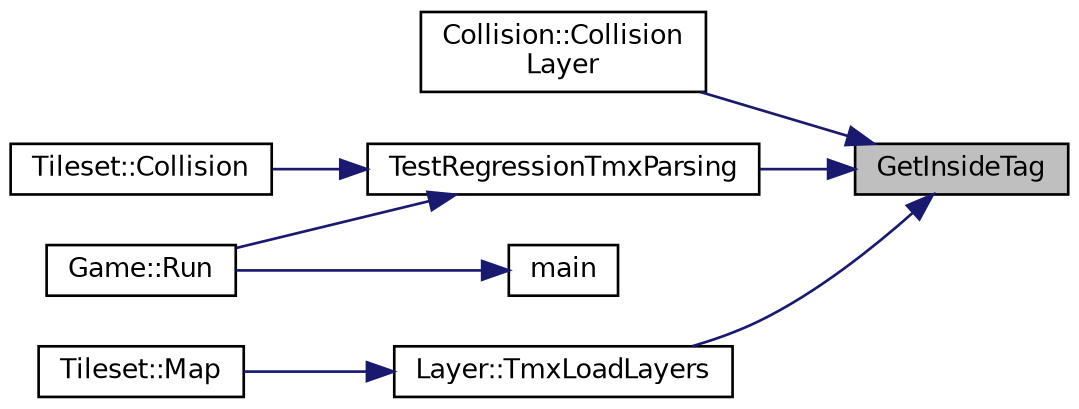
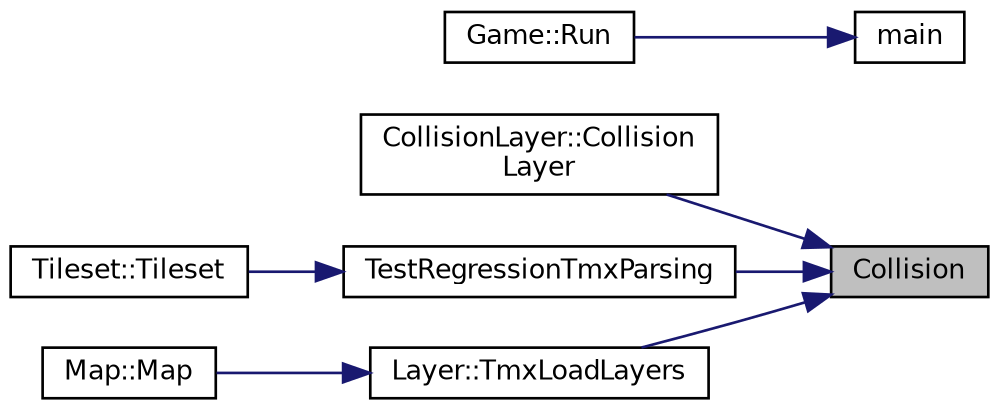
node "Collision::Collision Layer": label "Collision::Collision Layer" -> "CollisionLayer::Collision Layer"
node "Tileset::Collision": label "Tileset::Collision" -> "Tileset::Tileset"
node "GetInsideTag": label "GetInsideTag" -> "Collision"
edge "Game::Run" -> "TestRegressionTmxParsing": removed
node "Tileset::Map": label "Tileset::Map" -> "Map::Map"
